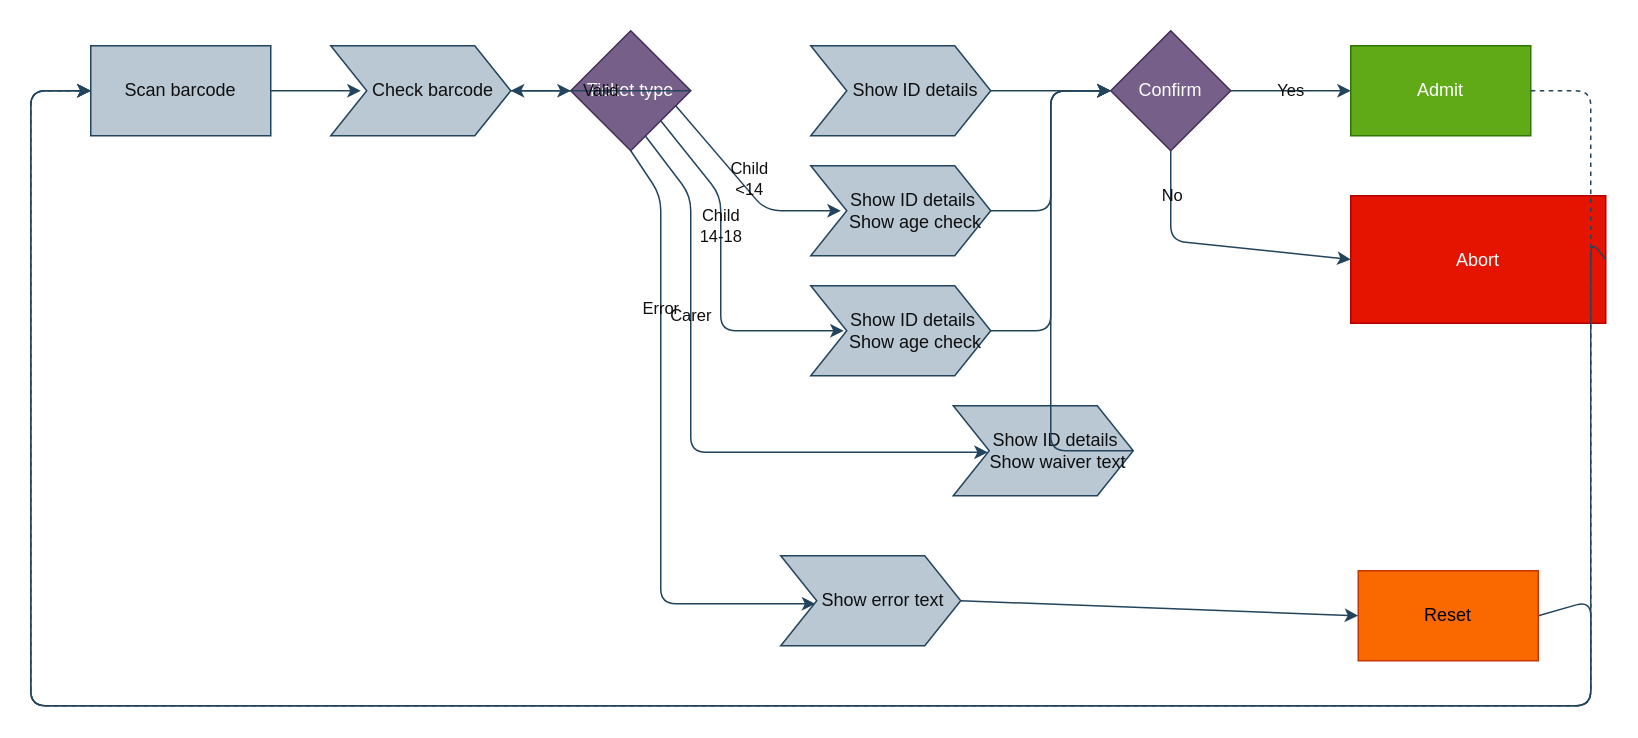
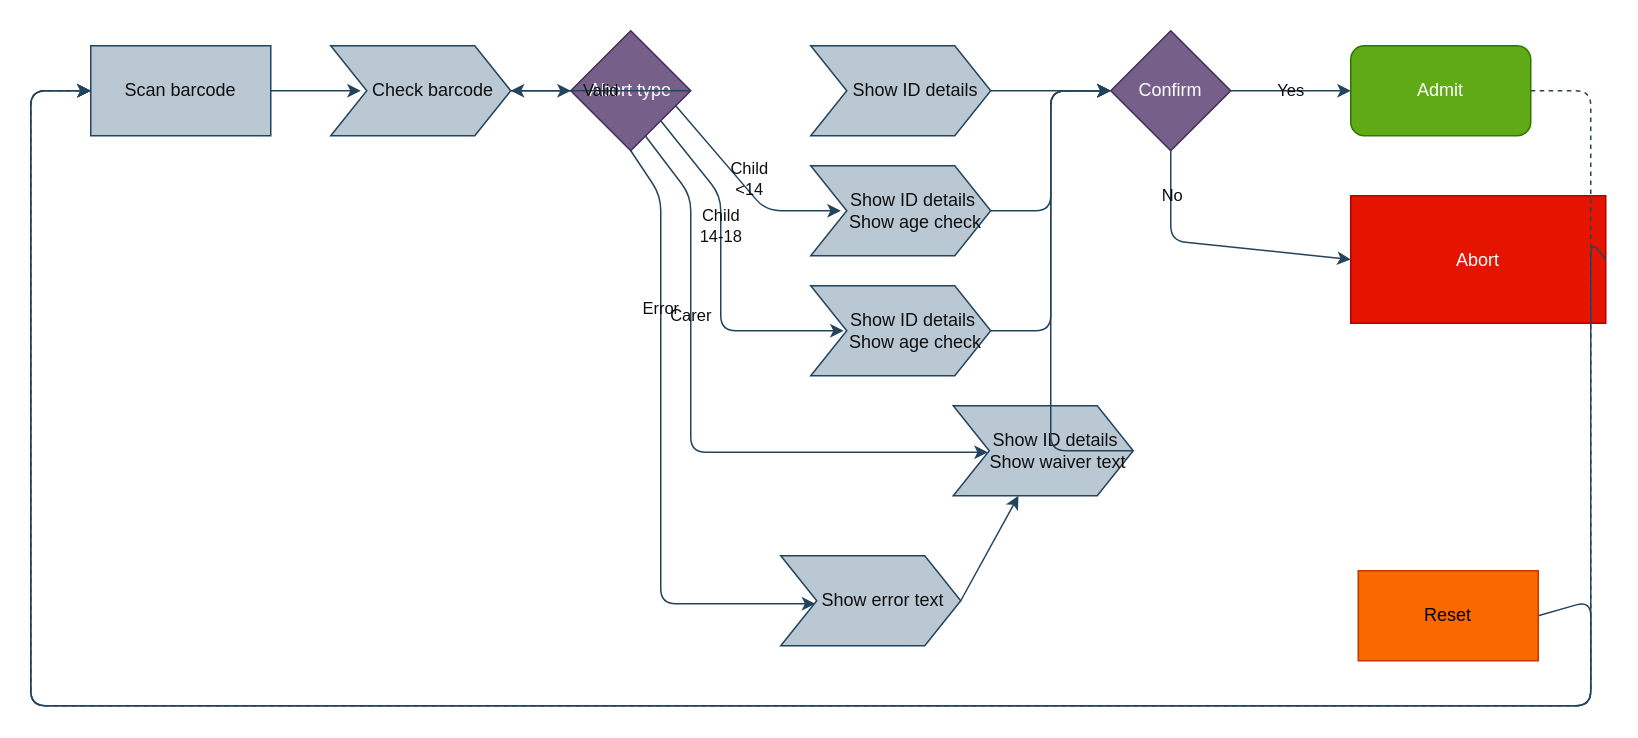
node "Ticket type": label "Ticket type" -> "Abort type"
node "Admit": shape rectangle -> rounded rectangle
edge "Show error text" -> "Reset": now "Show error text" -> "Show ID details Show waiver text"
